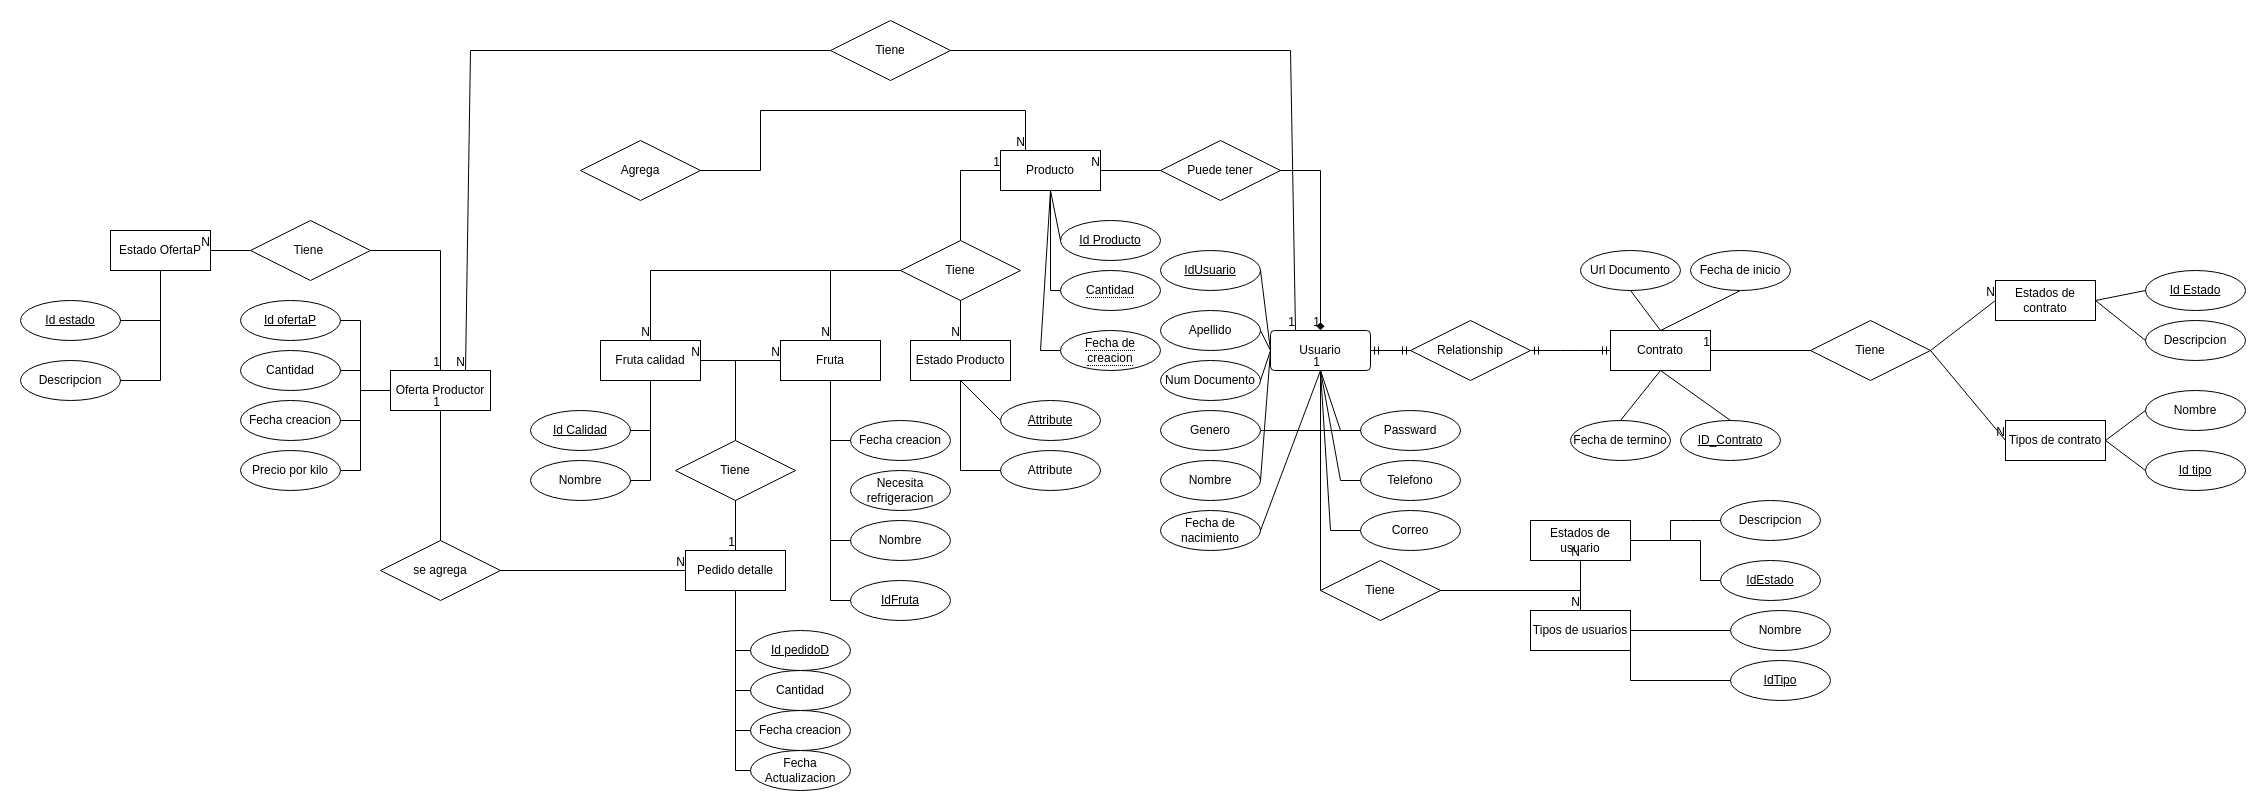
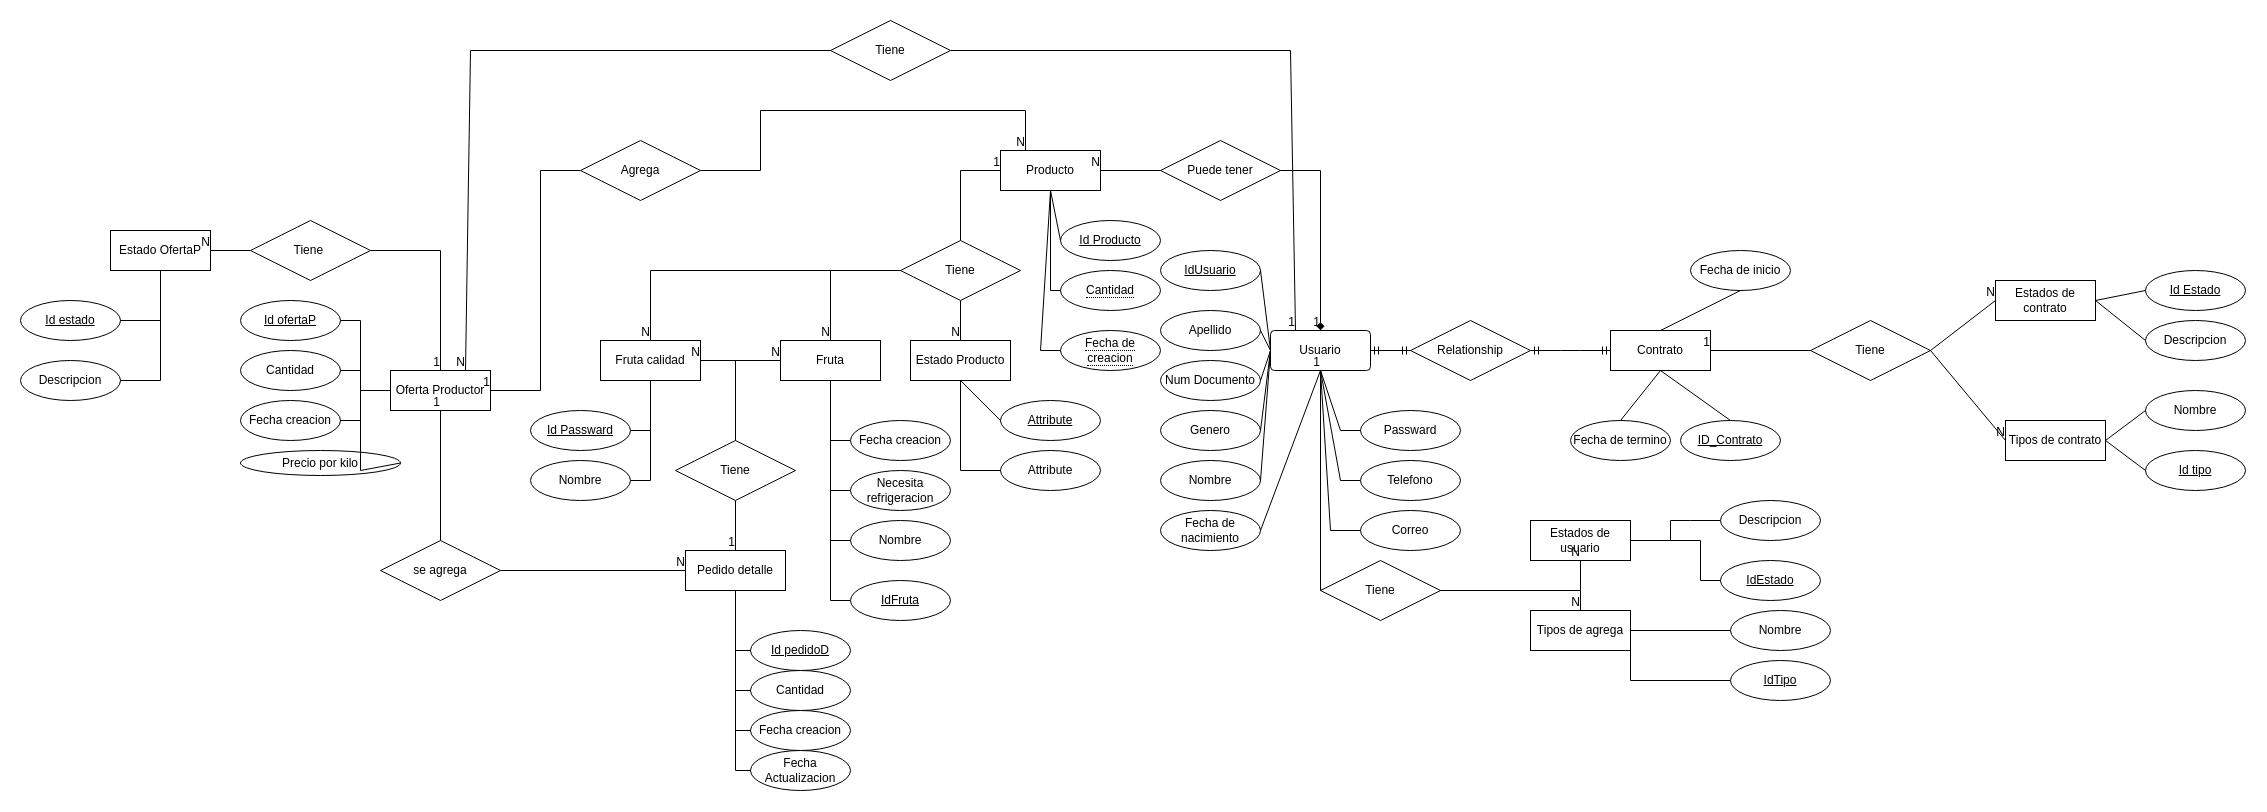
node "Url Documento": removed
edge "Agrega" -- "Oferta Productor": added, label "1"
edge "Url Documento" -- "Contrato": removed
node "Id Calidad": label "Id Calidad" -> "Id Passward"
edge "Genero" -- "Passward": now "Genero" -- "Usuario"
node "Precio por kilo": size 100x40 -> 160x25
edge "Fruta" -- "Necesita refrigeracion": added
node "Tipos de usuarios": label "Tipos de usuarios" -> "Tipos de agrega"
